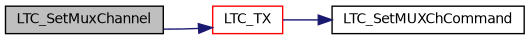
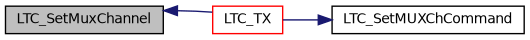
edge "LTC_SetMuxChannel" -> "LTC_TX": reversed
